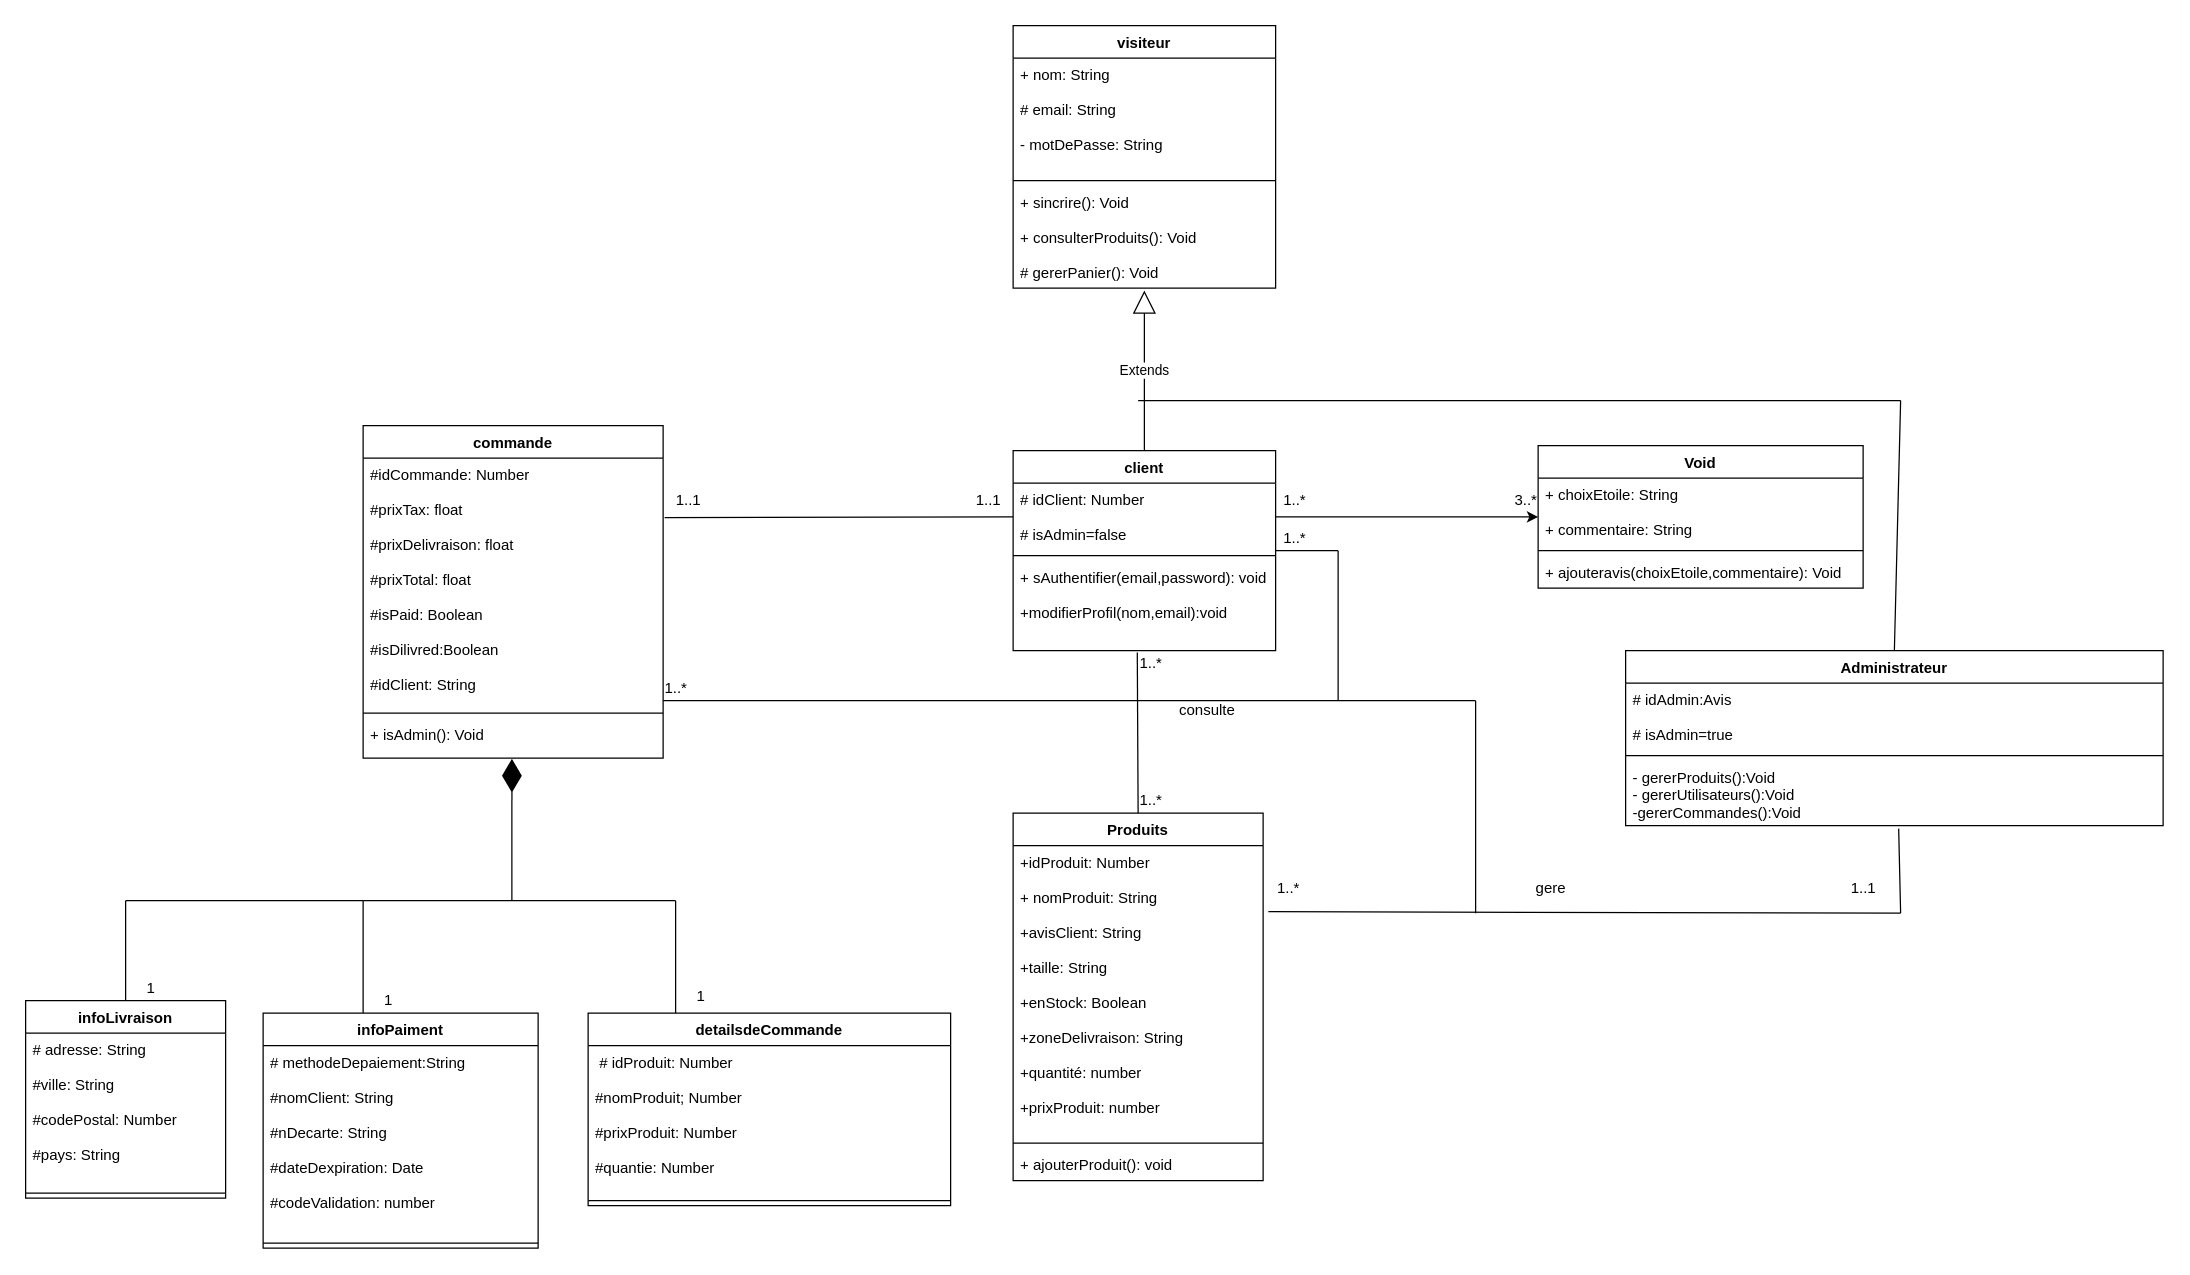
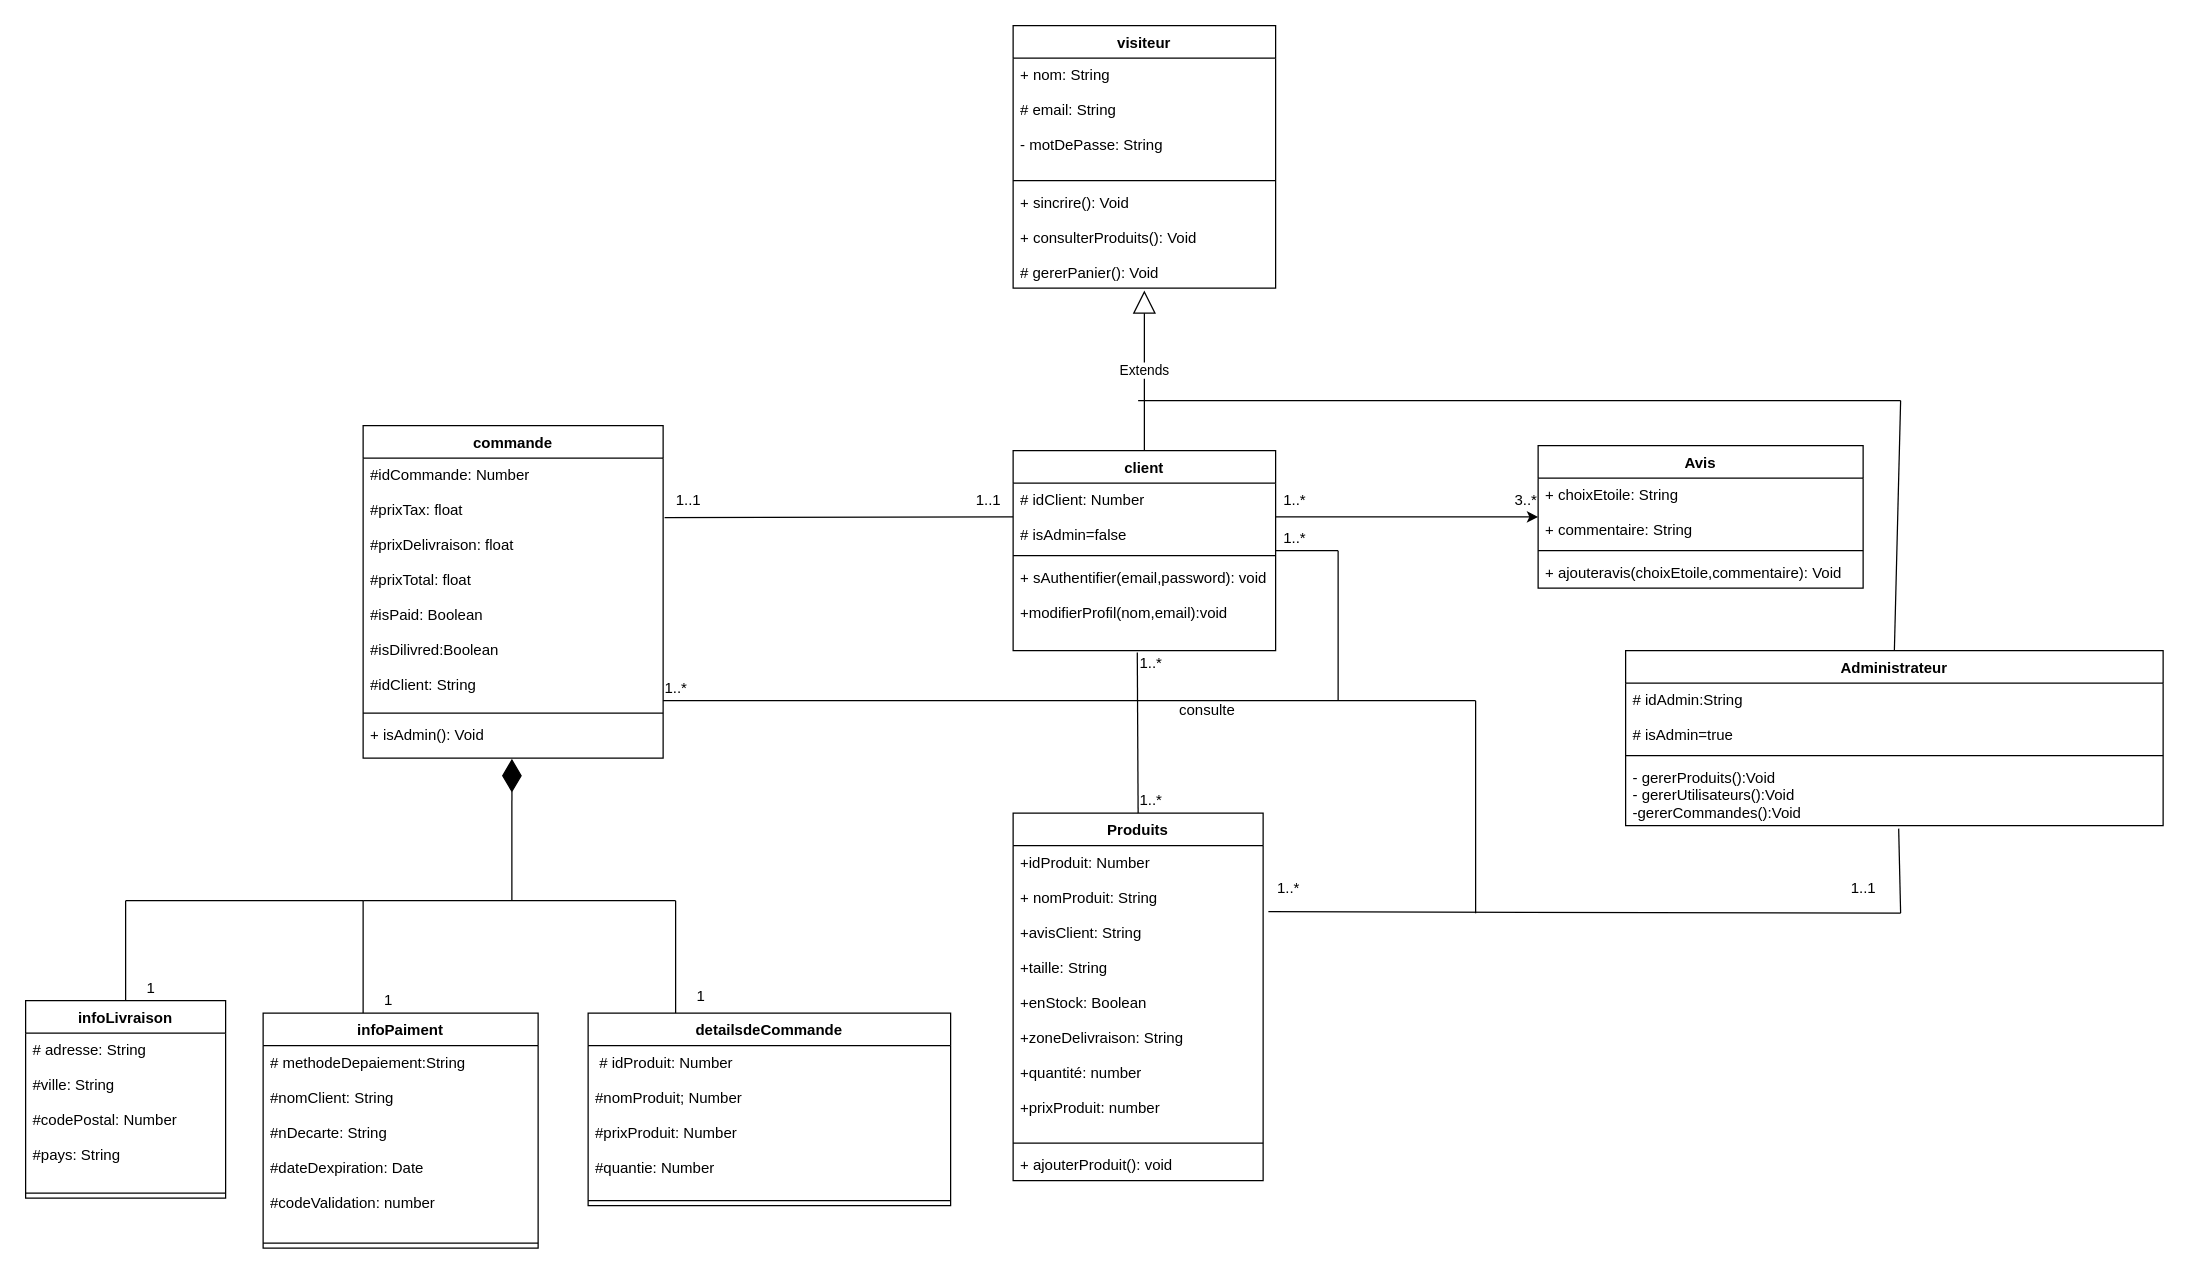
node "Void": label "Void" -> "Avis"
node "# idAdmin:Avis # isAdmin=true": label "# idAdmin:Avis # isAdmin=true" -> "# idAdmin:String # isAdmin=true"
node "gere": removed
